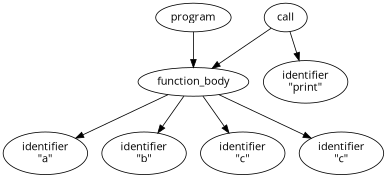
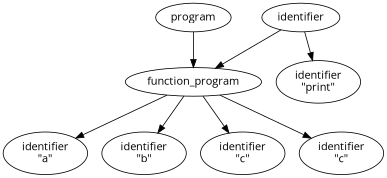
node "call": label "call" -> "identifier"
node "function_body": label "function_body" -> "function_program"
